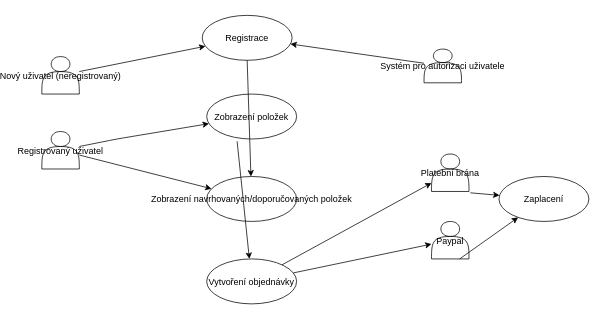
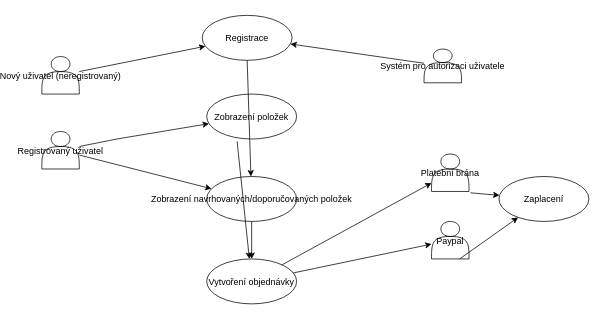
edge "Zobrazení navrhovaných/doporučovaných položek" -> "Vytvoření objednávky": added
